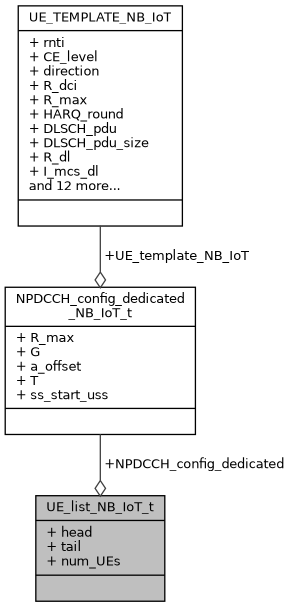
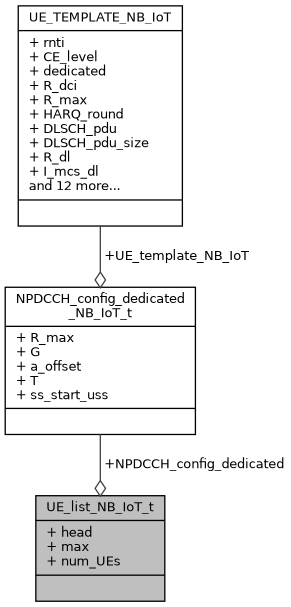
node "UE_TEMPLATE_NB_IoT": text "+ direction" -> "+ dedicated"
node "UE_list_NB_IoT_t": text "+ tail" -> "+ max"
